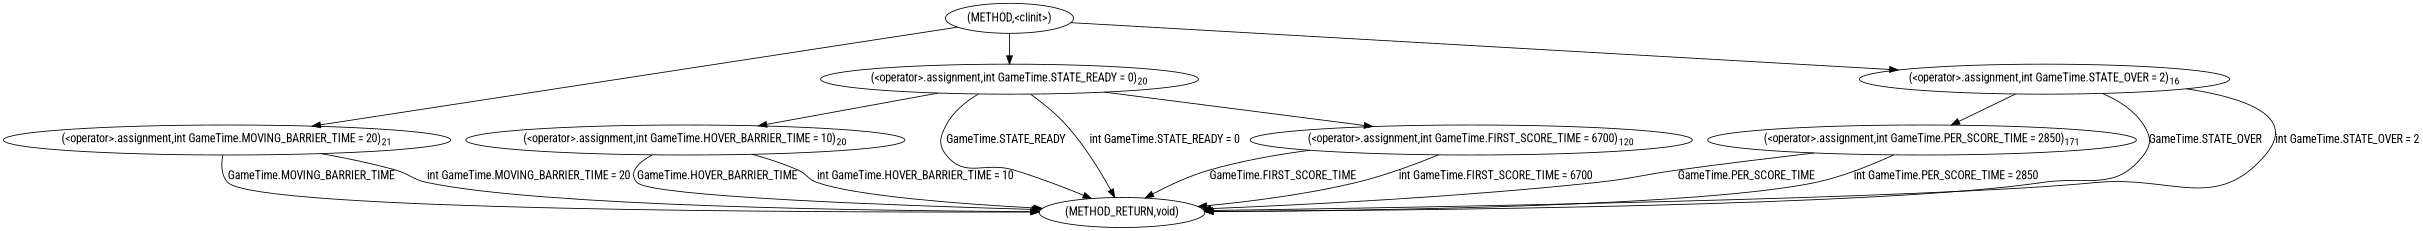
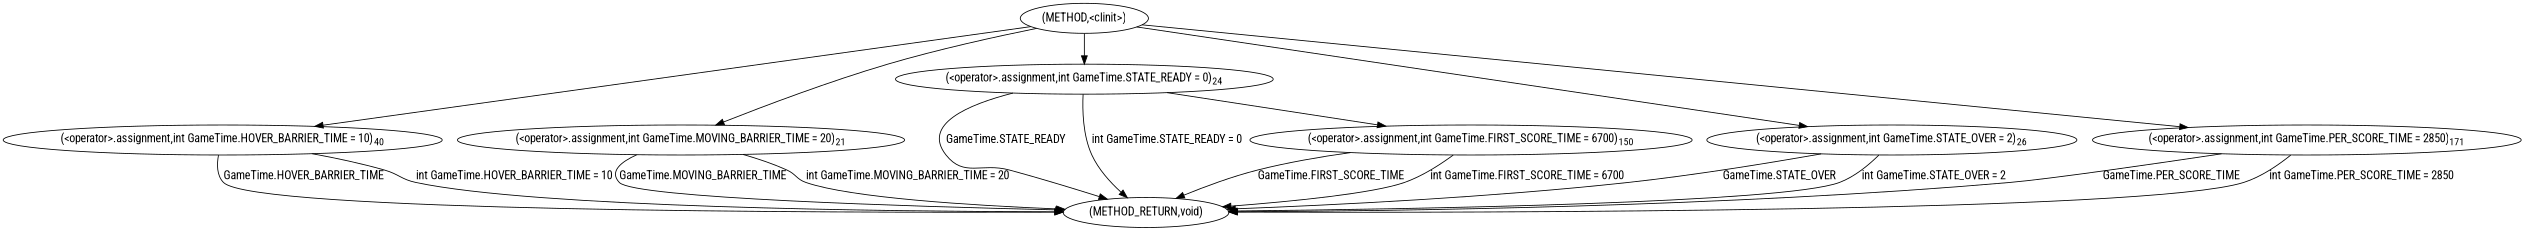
node "(<operator>.assignment,int GameTime.STATE_READY = 0)": text "20" -> "24"
node "(<operator>.assignment,int GameTime.STATE_OVER = 2)": text "16" -> "26"
edge "(<operator>.assignment,int GameTime.STATE_OVER = 2)" -> "(<operator>.assignment,int GameTime.PER_SCORE_TIME = 2850)": now "(METHOD,<clinit>)" -> "(<operator>.assignment,int GameTime.PER_SCORE_TIME = 2850)"
edge "(<operator>.assignment,int GameTime.STATE_READY = 0)" -> "(<operator>.assignment,int GameTime.HOVER_BARRIER_TIME = 10)": now "(METHOD,<clinit>)" -> "(<operator>.assignment,int GameTime.HOVER_BARRIER_TIME = 10)"
node "(<operator>.assignment,int GameTime.HOVER_BARRIER_TIME = 10)": text "20" -> "40"
node "(<operator>.assignment,int GameTime.FIRST_SCORE_TIME = 6700)": text "120" -> "150"
